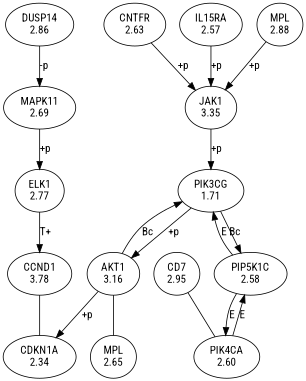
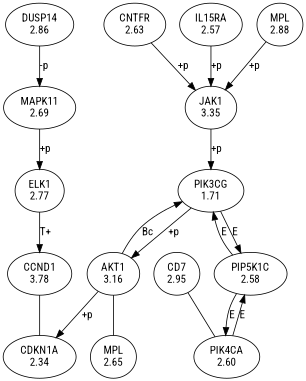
edge "PIK3CG 1.71" -> "PIP5K1C 2.58": label "Bc" -> "E"
